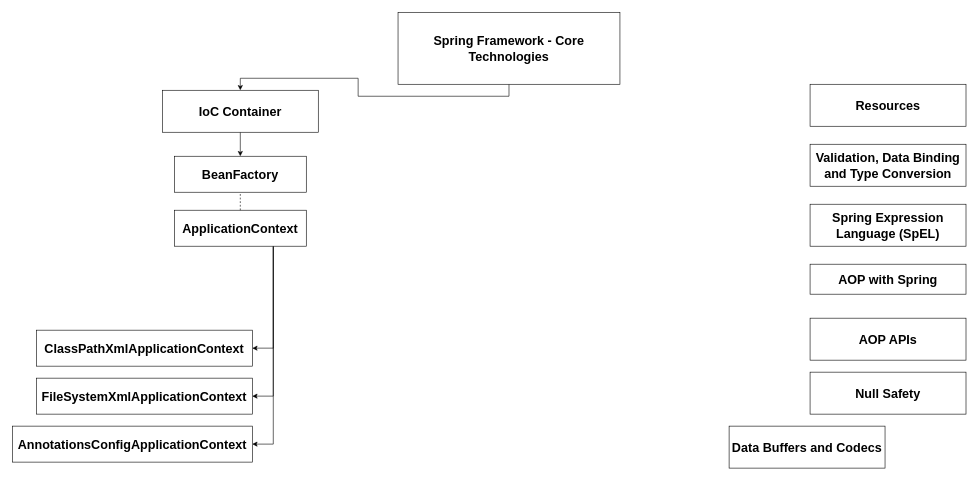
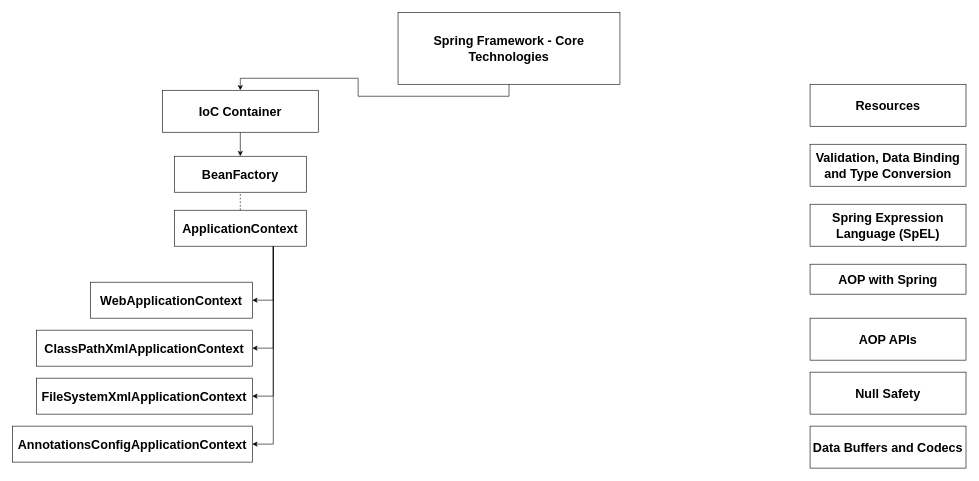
node "WebApplicationContext": added
edge "ApplicationContext" -> "WebApplicationContext": added
node "Data Buffers and Codecs": moved (807, 447) -> (888, 447)
